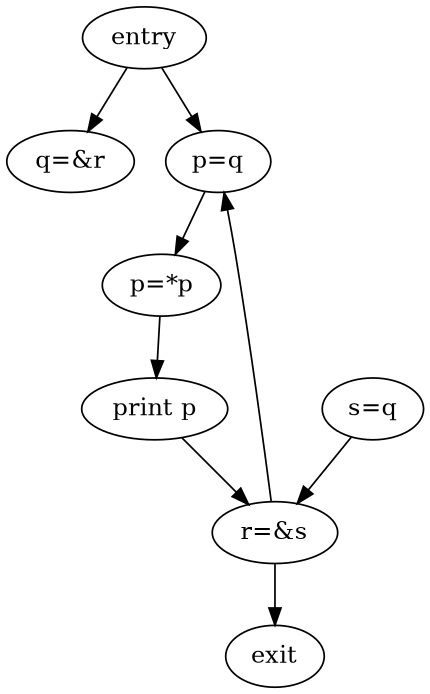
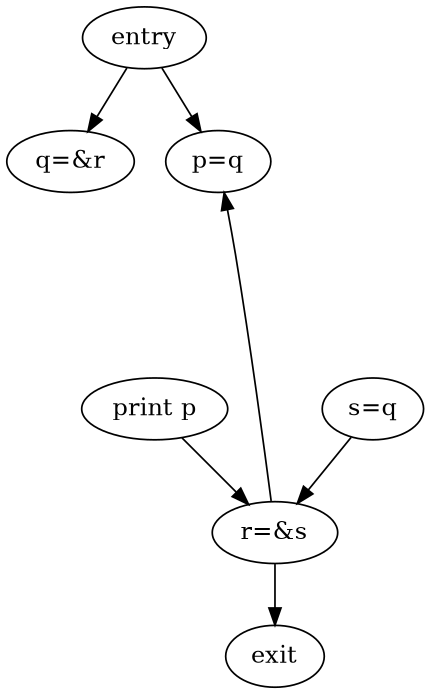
node "p=*p": removed
